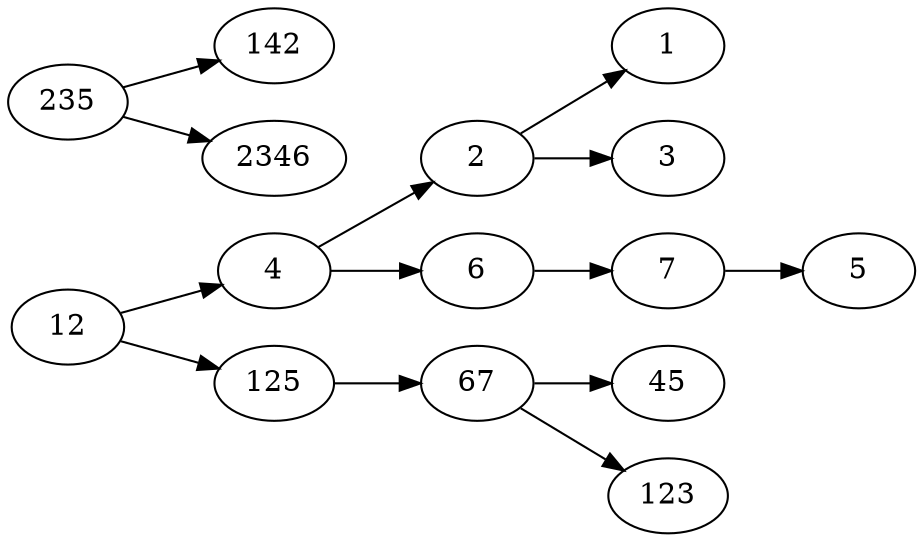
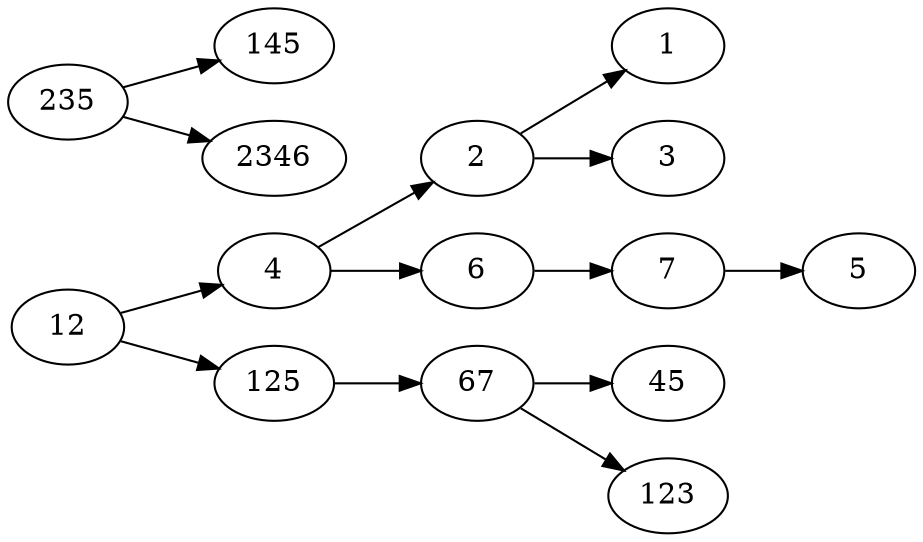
node "142": label "142" -> "145"
